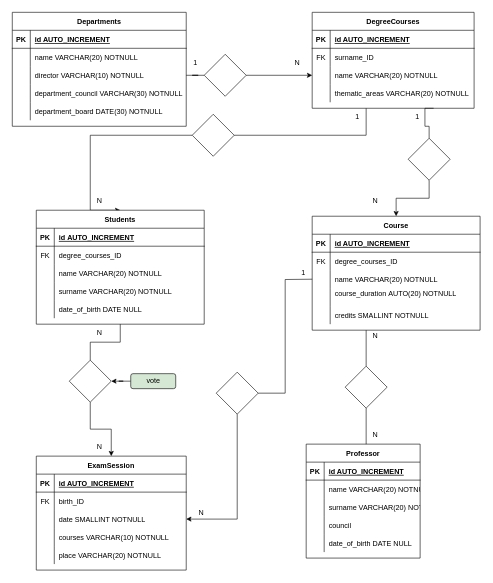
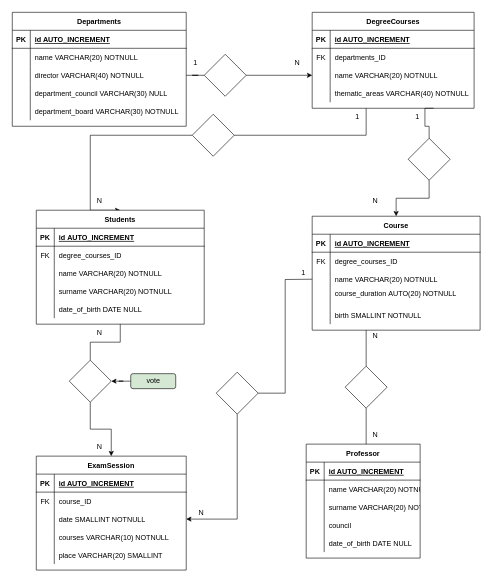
node "surname_ID": label "surname_ID" -> "departments_ID"
node "director VARCHAR(10) NOTNULL": label "director VARCHAR(10) NOTNULL" -> "director VARCHAR(40) NOTNULL"
node "department_council VARCHAR(30) NOTNULL": label "department_council VARCHAR(30) NOTNULL" -> "department_council VARCHAR(30) NULL"
node "thematic_areas VARCHAR(20) NOTNULL": label "thematic_areas VARCHAR(20) NOTNULL" -> "thematic_areas VARCHAR(40) NOTNULL"
node "department_board DATE(30) NOTNULL": label "department_board DATE(30) NOTNULL" -> "department_board VARCHAR(30) NOTNULL"
node "credits SMALLINT NOTNULL": label "credits SMALLINT NOTNULL" -> "birth SMALLINT NOTNULL"
node "birth_ID": label "birth_ID" -> "course_ID"
node "place VARCHAR(20) NOTNULL": label "place VARCHAR(20) NOTNULL" -> "place VARCHAR(20) SMALLINT"
